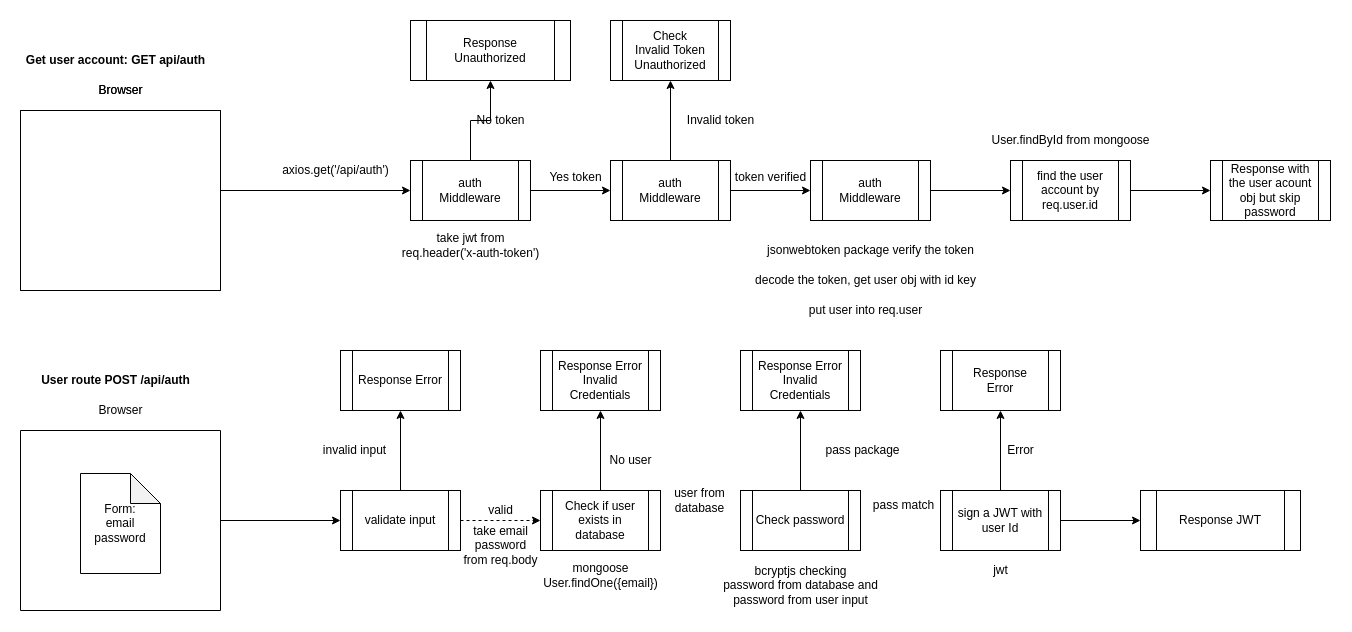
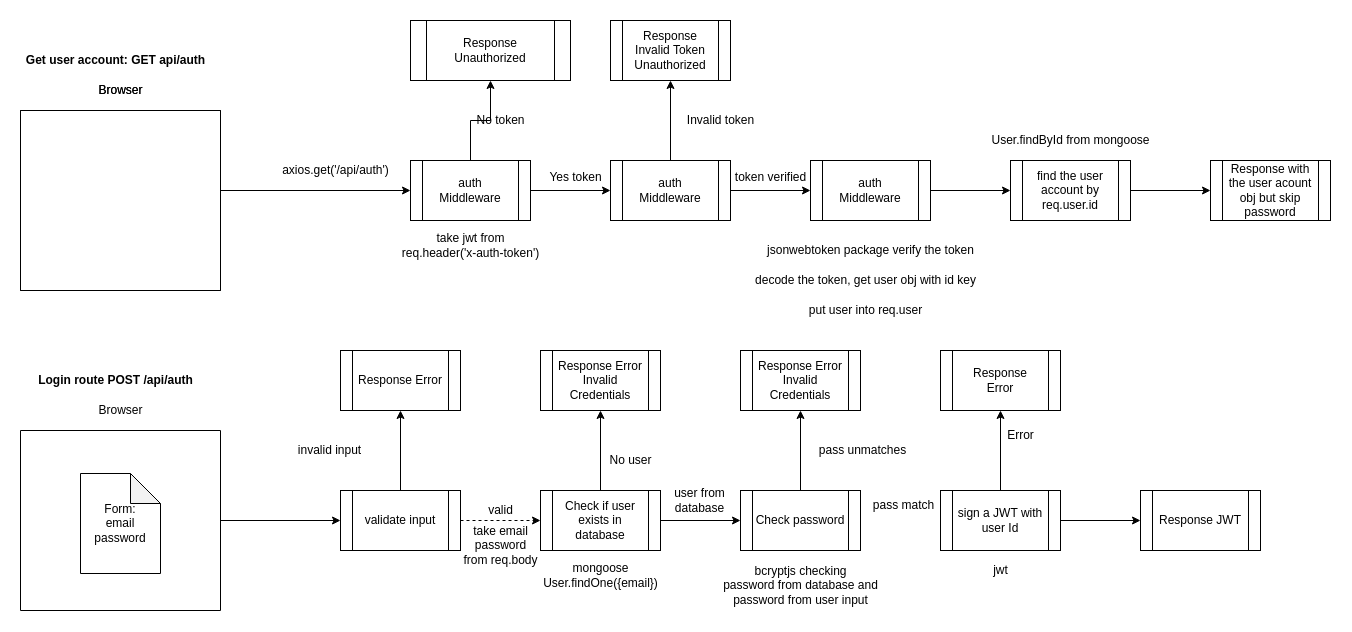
node "Check Invalid Token Unauthorized": label "Check Invalid Token Unauthorized" -> "Response Invalid Token Unauthorized"
node "User route POST /api/auth": label "User route POST /api/auth" -> "Login route POST /api/auth"
node "invalid input": moved (355, 451) -> (330, 451)
node "pass package": label "pass package" -> "pass unmatches"
node "Error": moved (1021, 451) -> (1021, 436)
edge "Check if user exists in database" -> "Check password": added
node "Response JWT": size 160x60 -> 120x60
